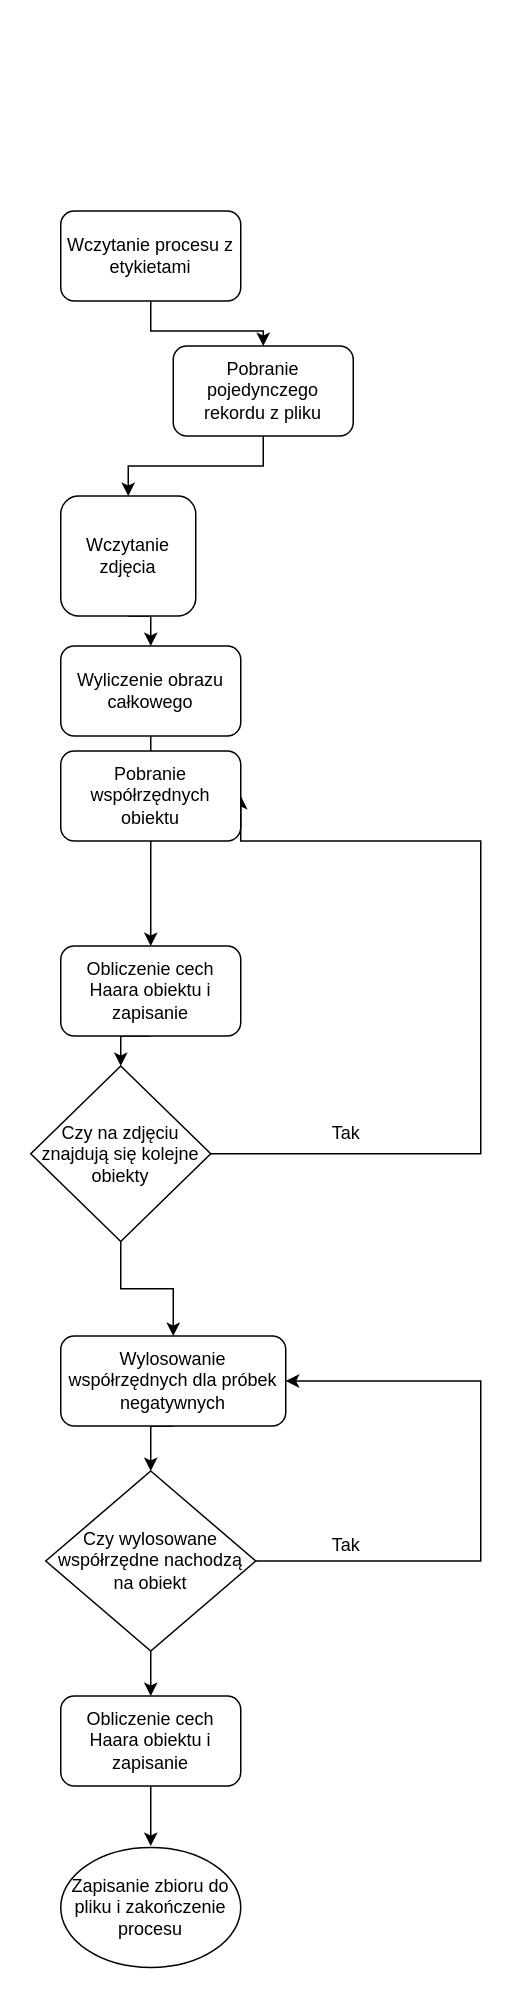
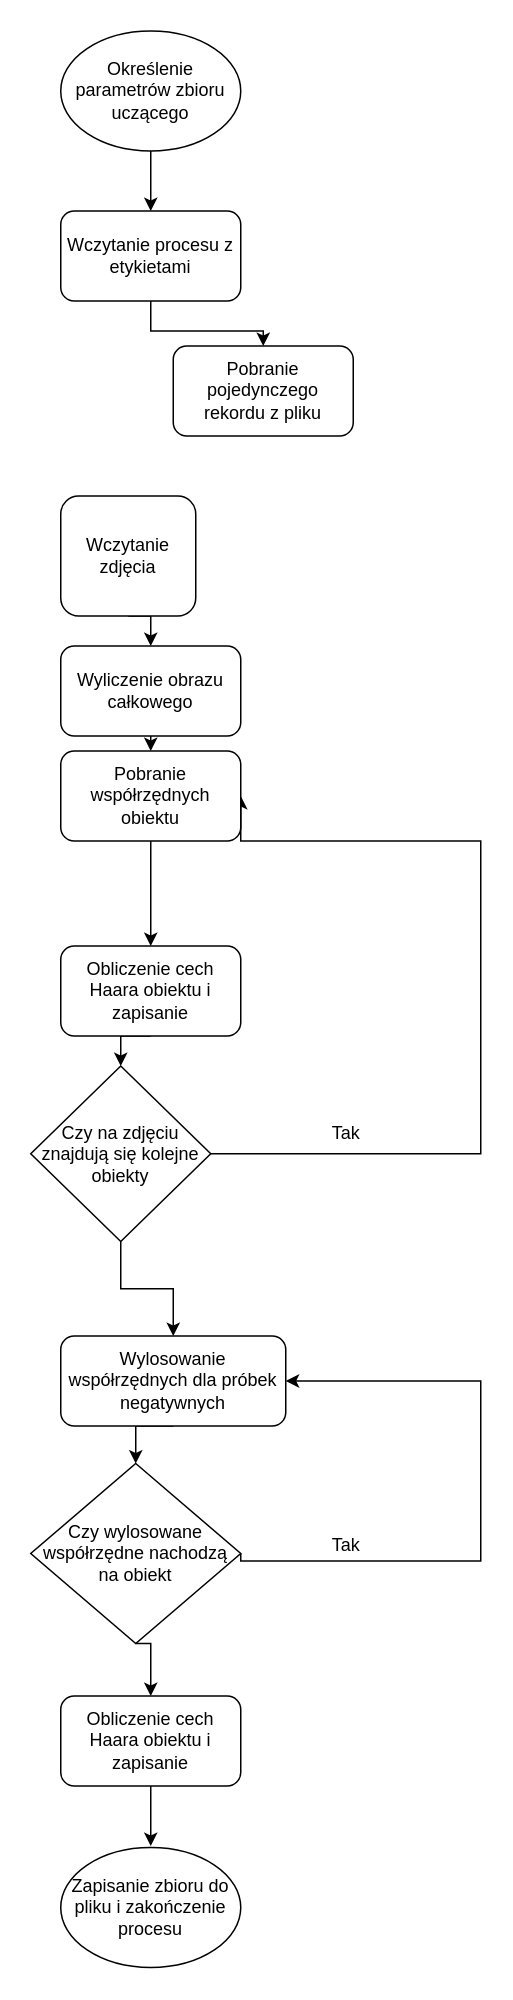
node "Określenie parametrów zbioru uczącego": added
edge "Określenie parametrów zbioru uczącego" -> "Wczytanie procesu z etykietami": added
edge "Pobranie pojedynczego rekordu z pliku" -> "Wczytanie zdjęcia": removed
edge "Wyliczenie obrazu całkowego" -- "Pobranie współrzędnych obiektu": arrowhead none -> classic
node "Czy wylosowane współrzędne nachodzą na obiekt": moved (151, 1561) -> (136, 1553)
